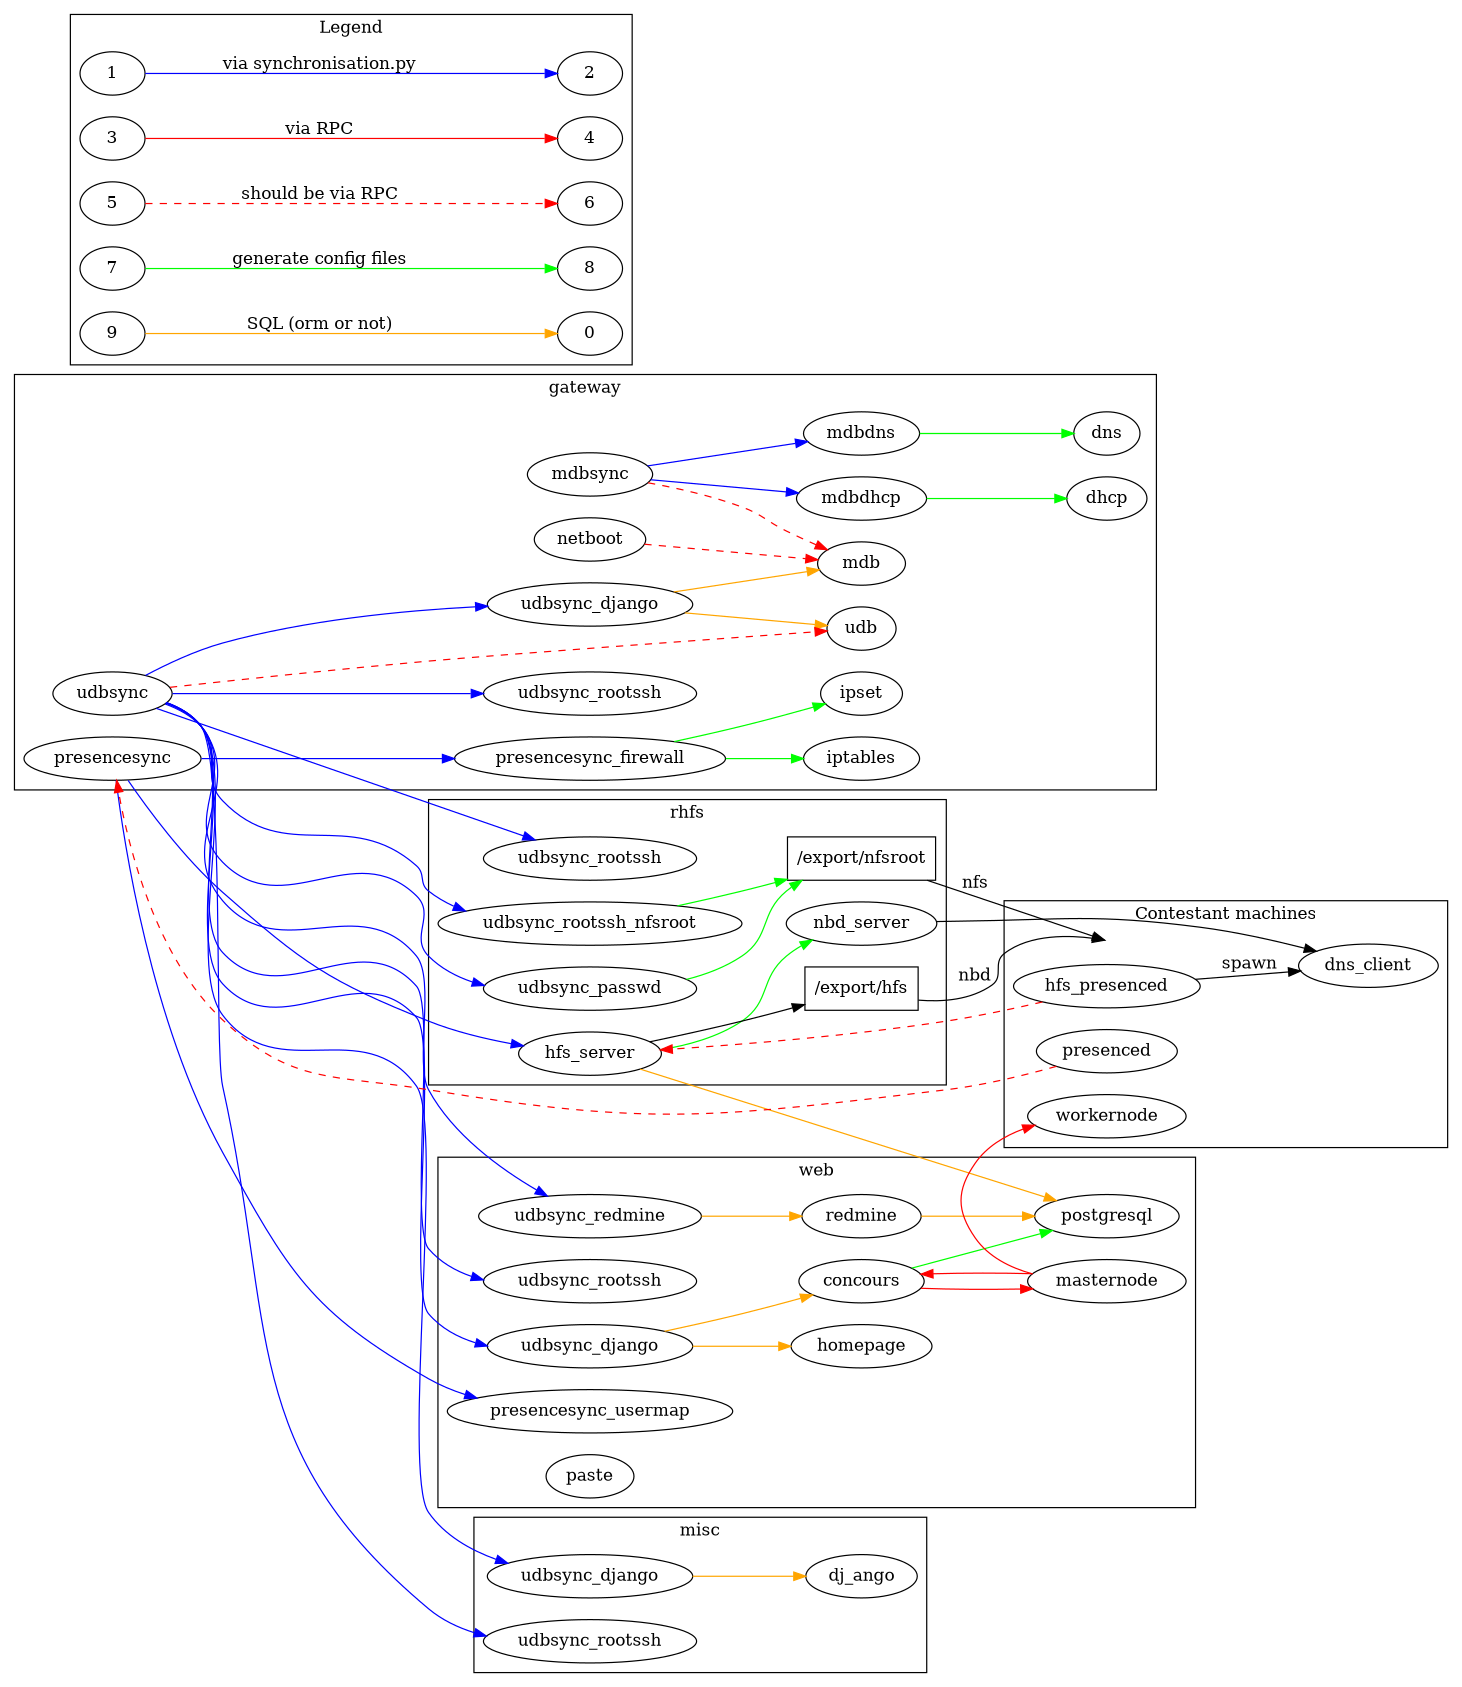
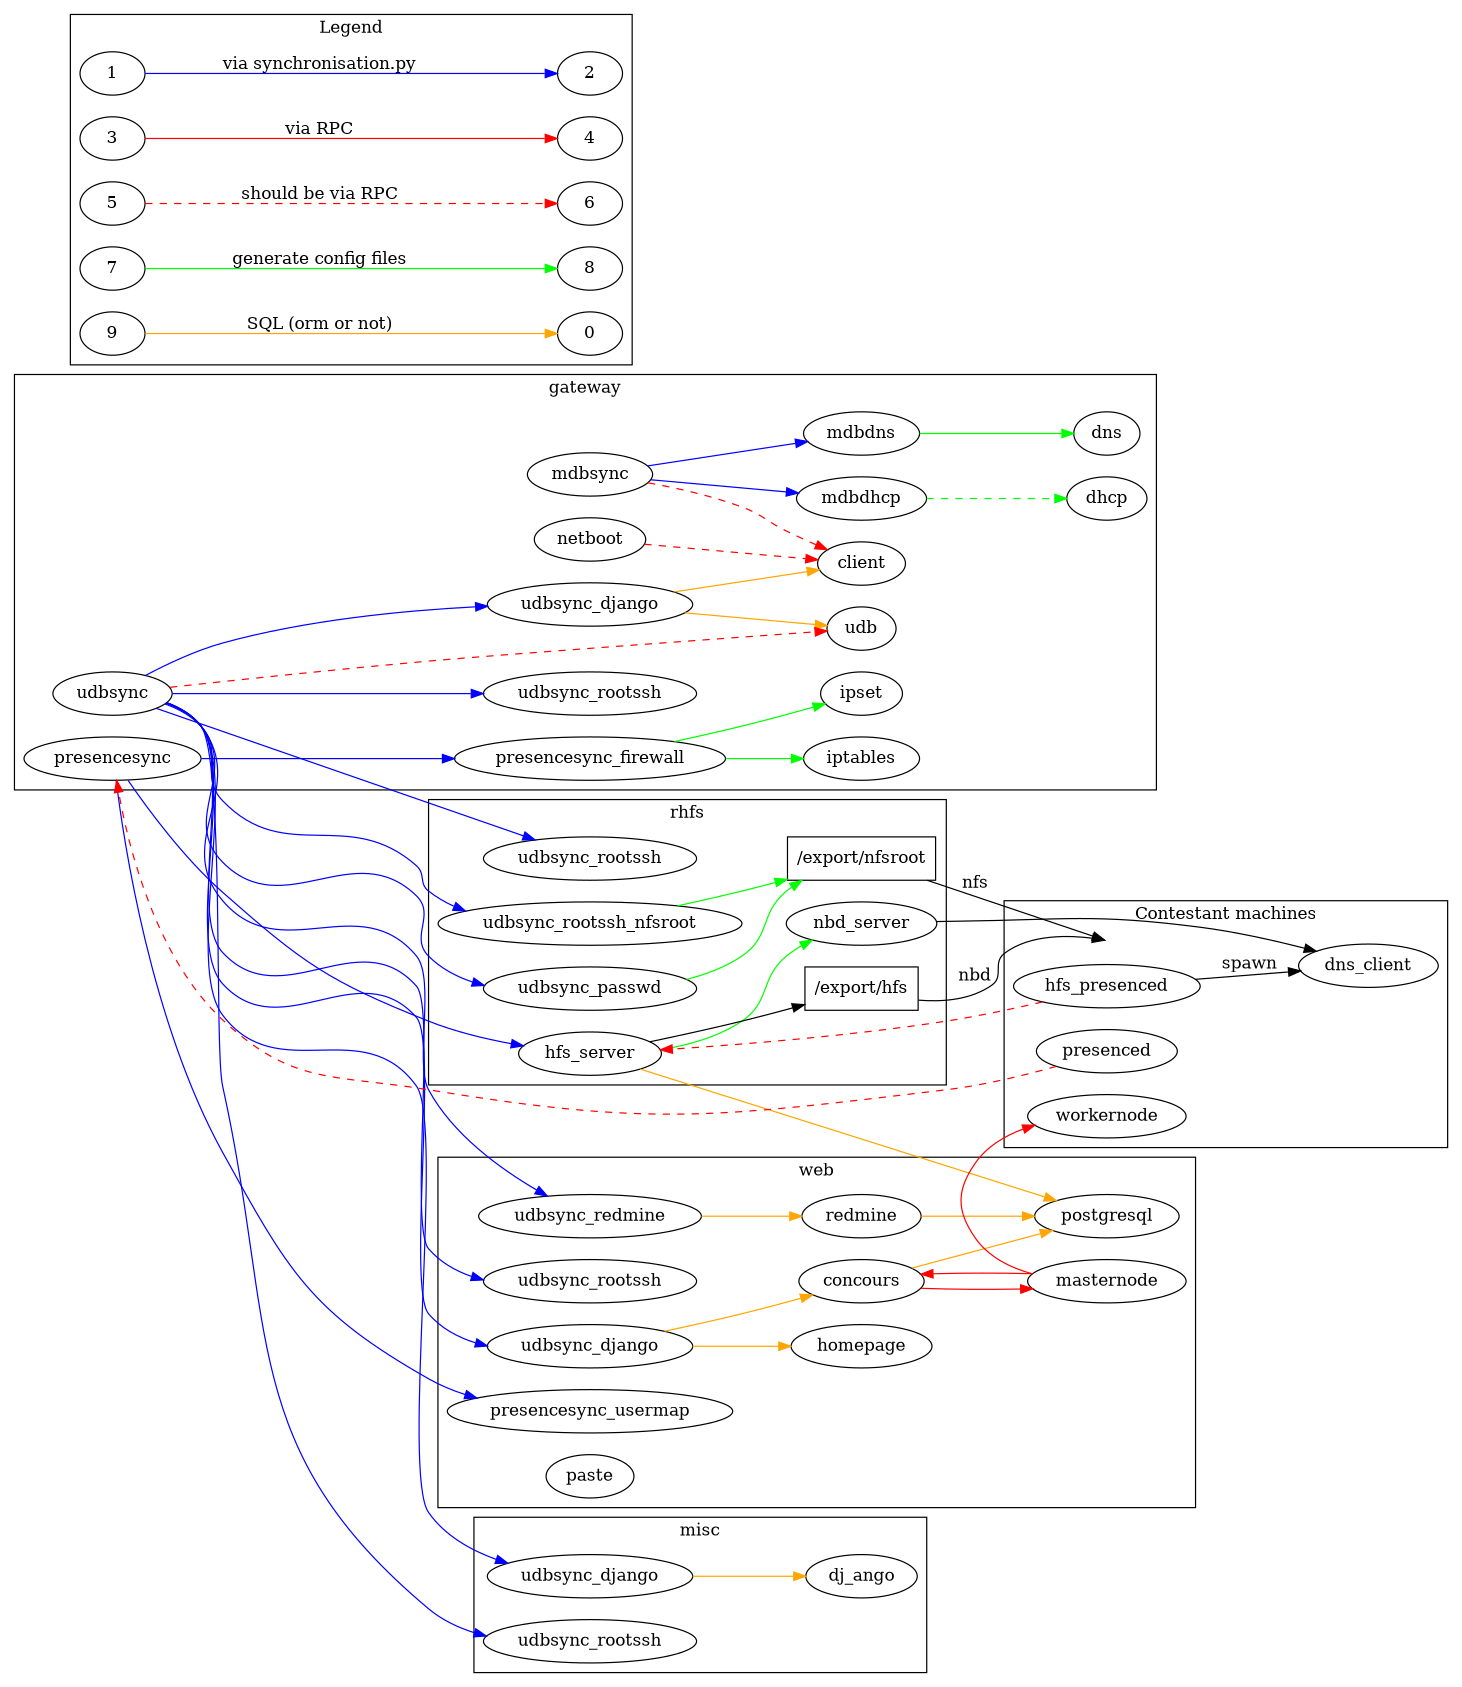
edge "mdbdhcp" -> "dhcp": style solid -> dashed
node "mdb": label "mdb" -> "client"
edge "concours" -> "postgresql": color green -> orange
